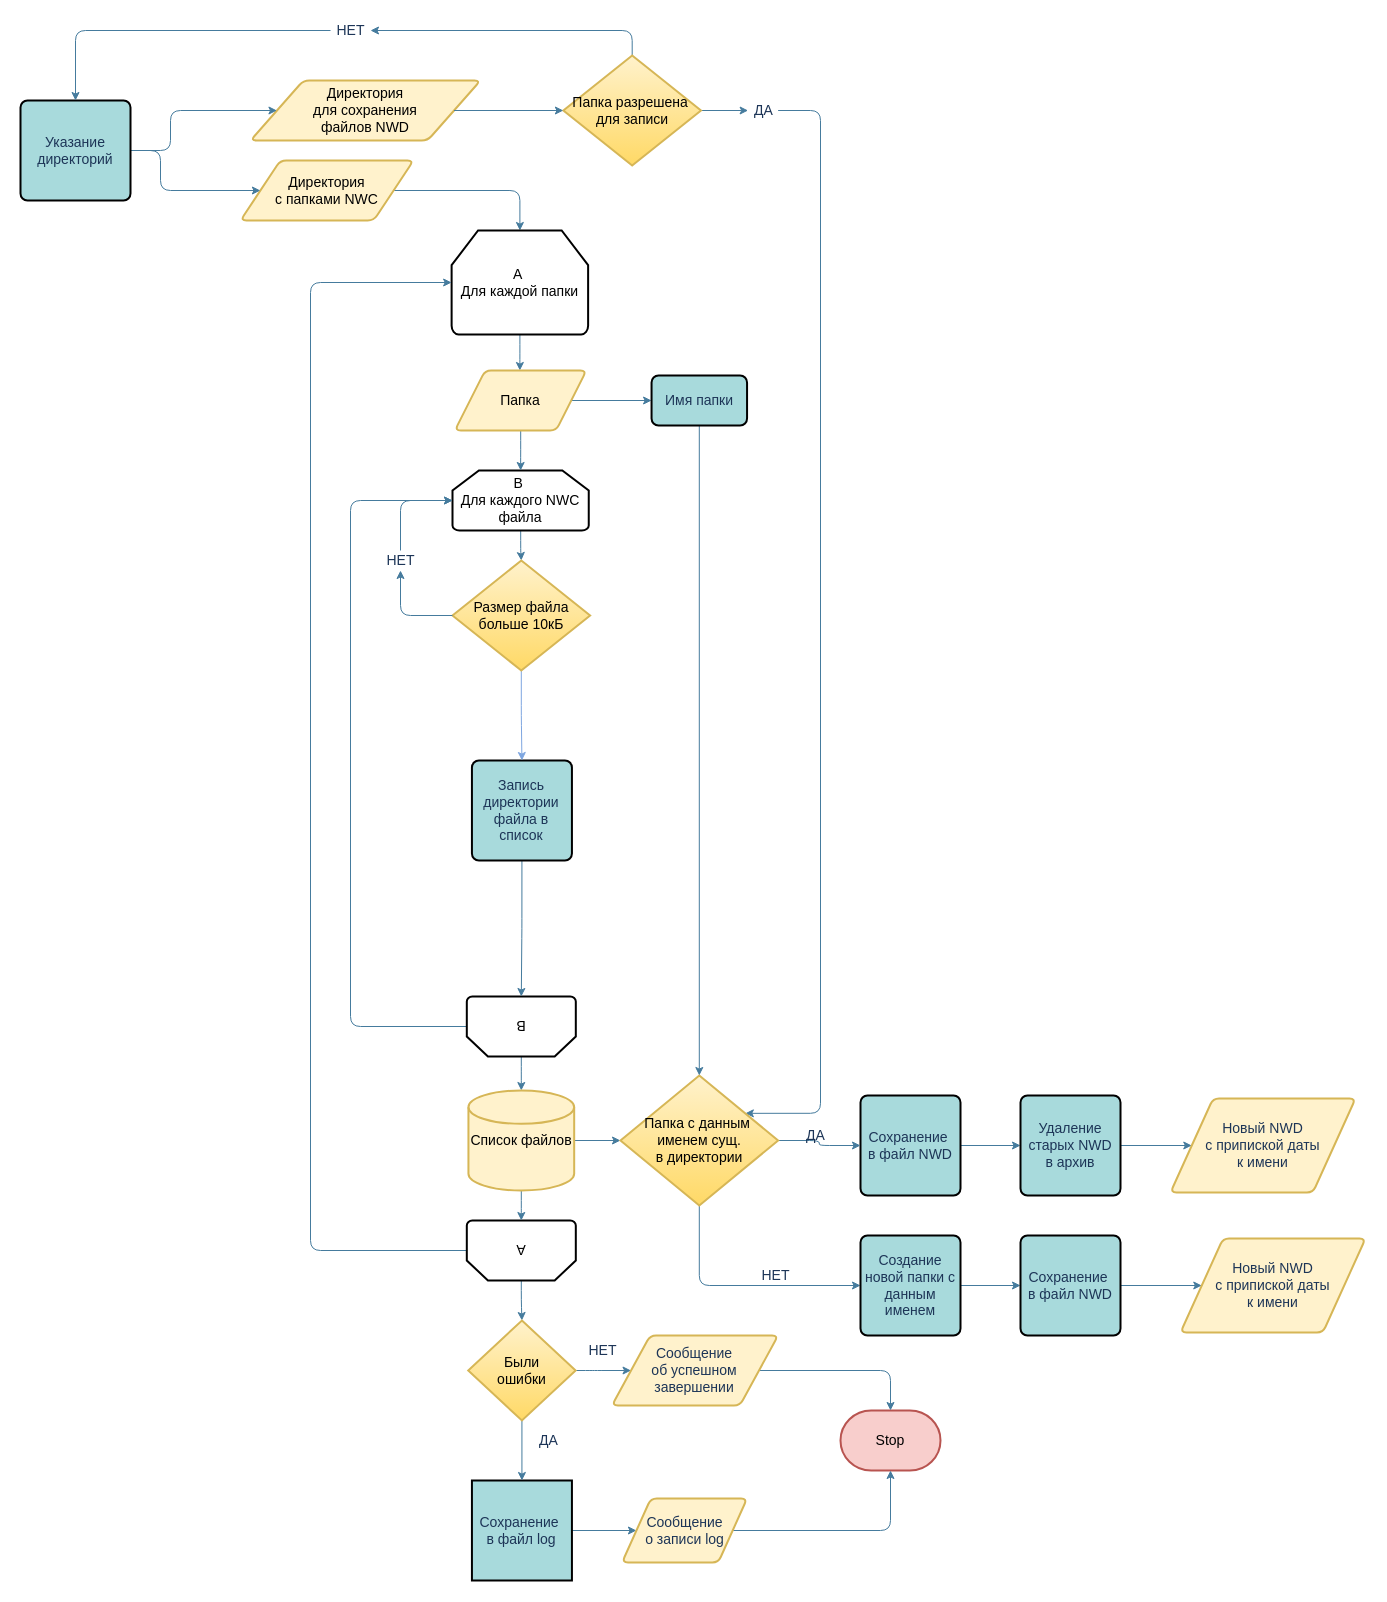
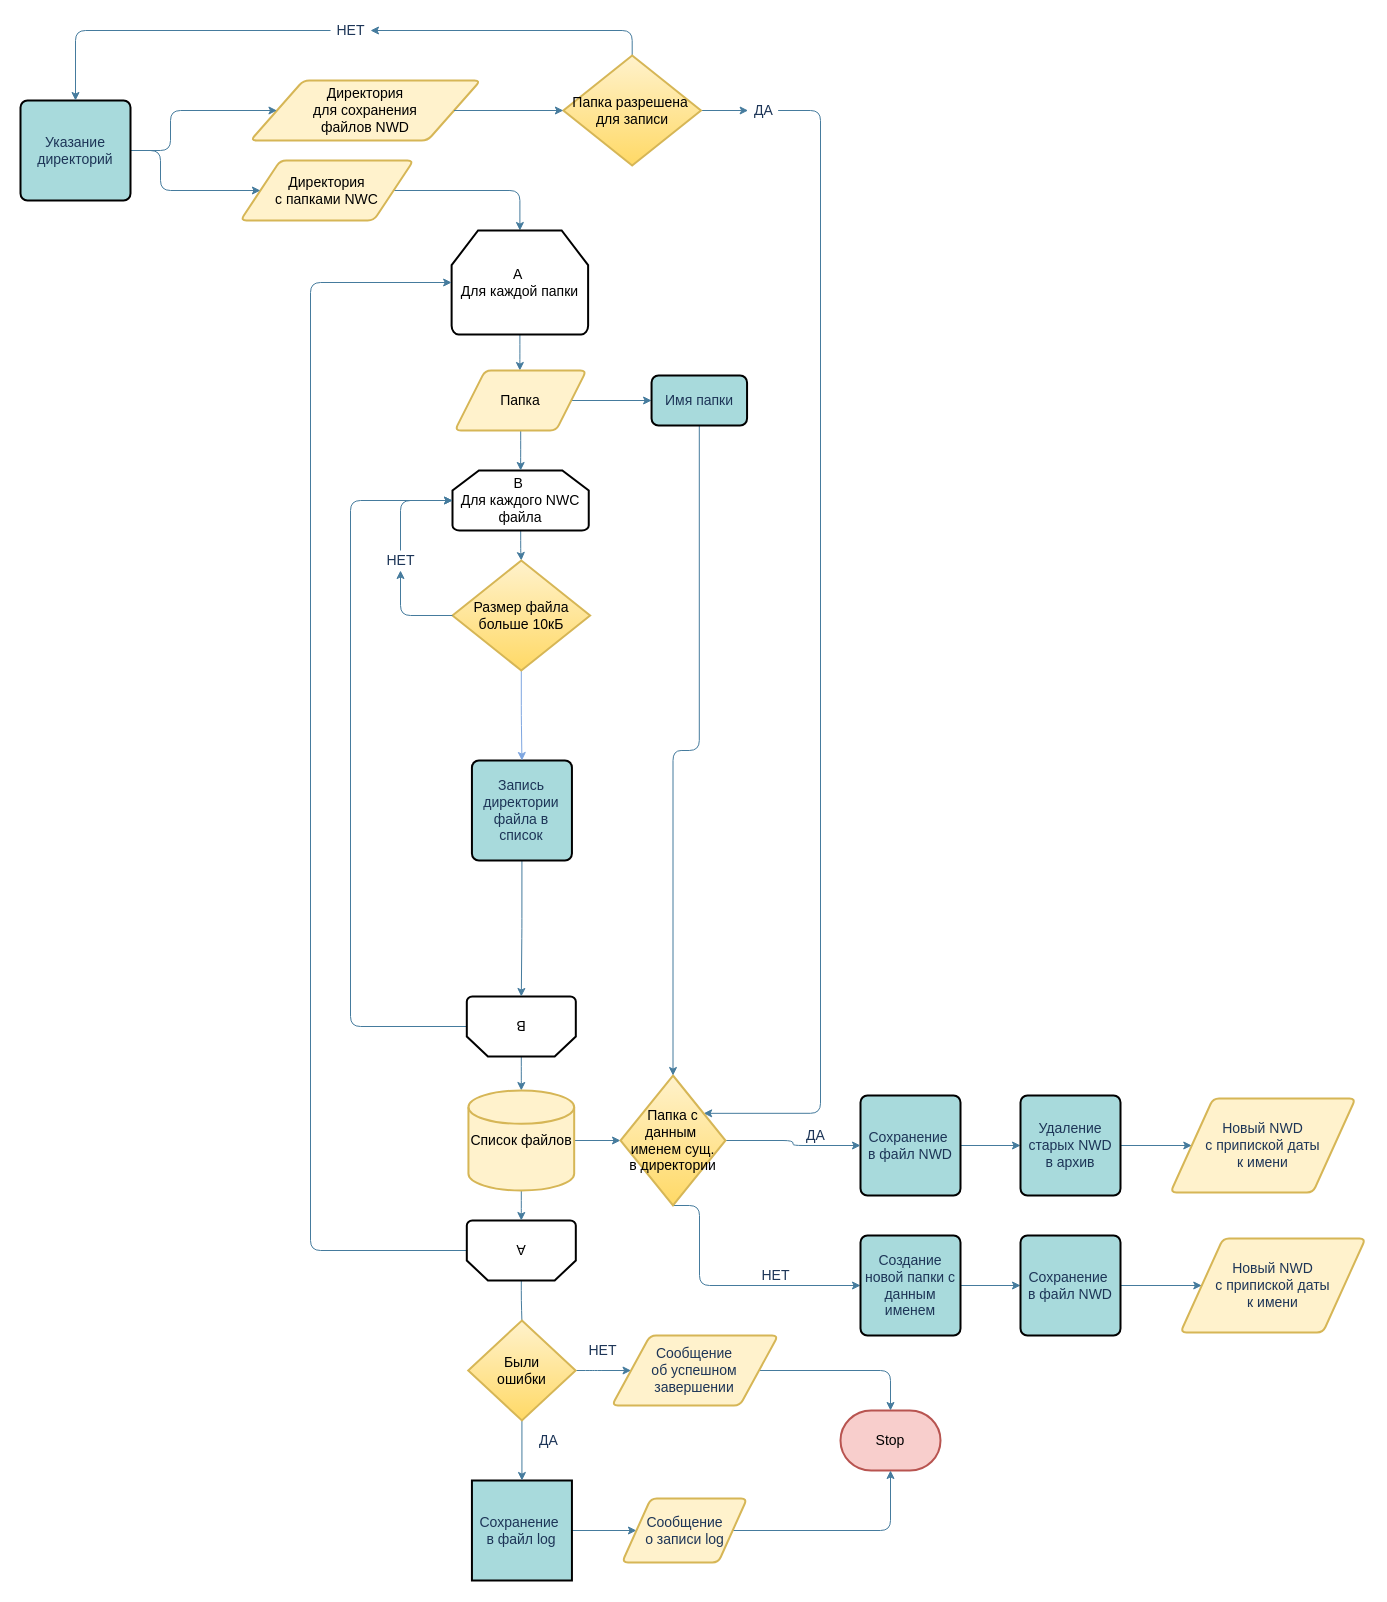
node "Папка с данным именем сущ. в директории": size 158x130 -> 105x130
edge "A" -> "Были ошибки": arrowhead classic -> none
